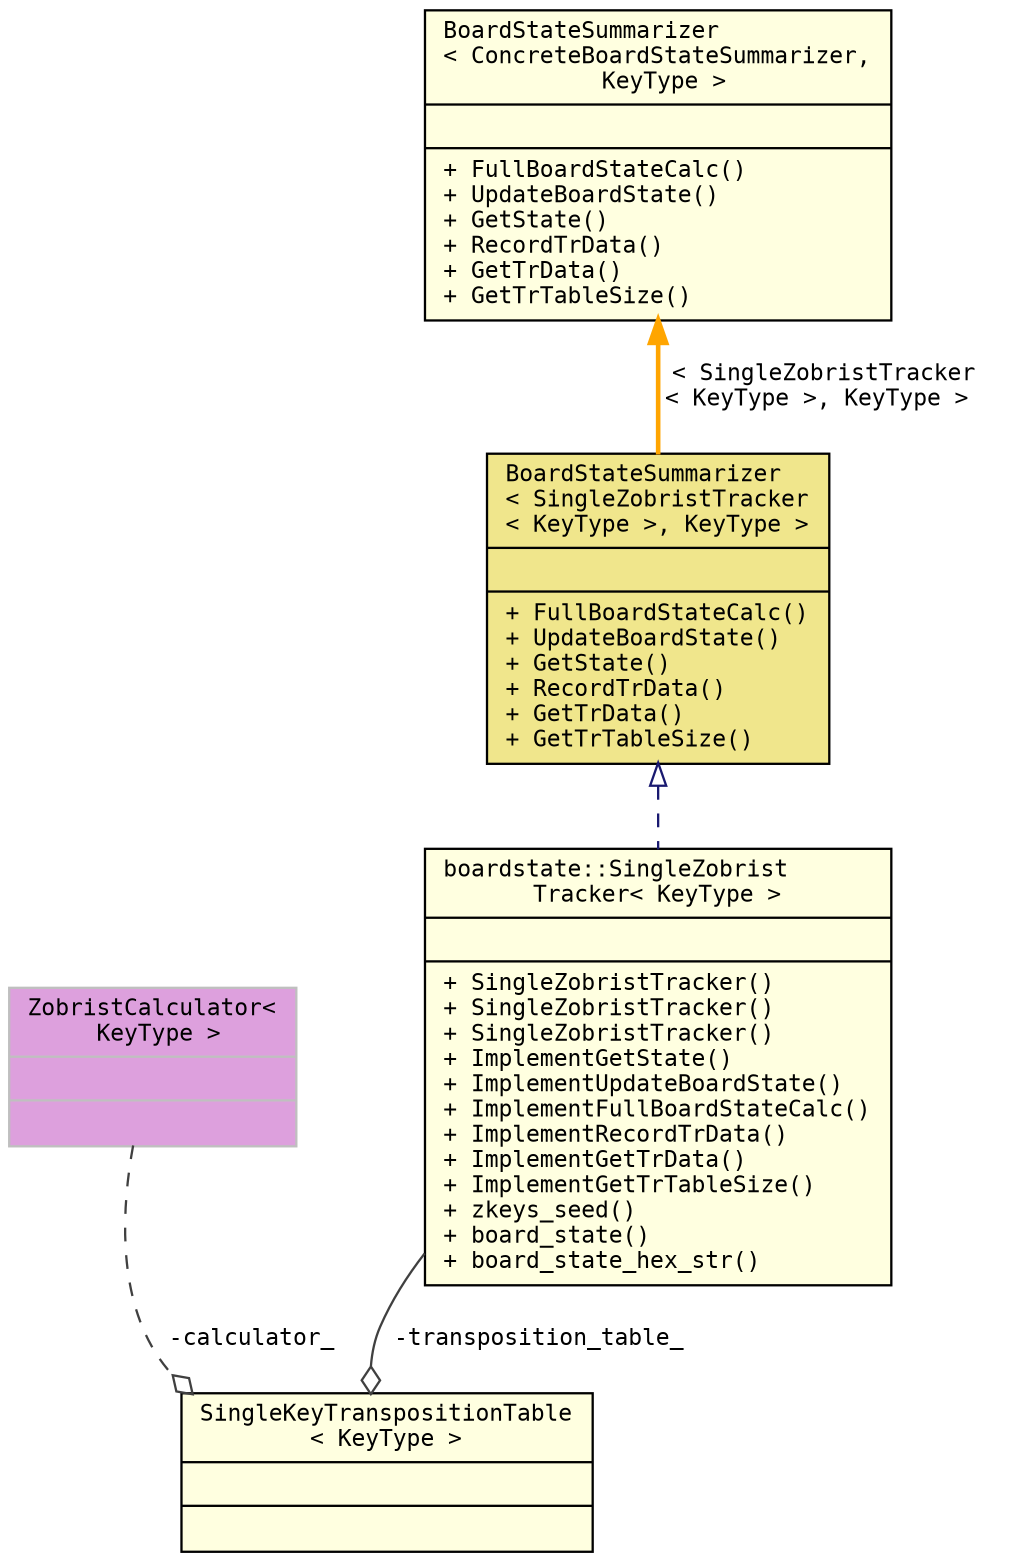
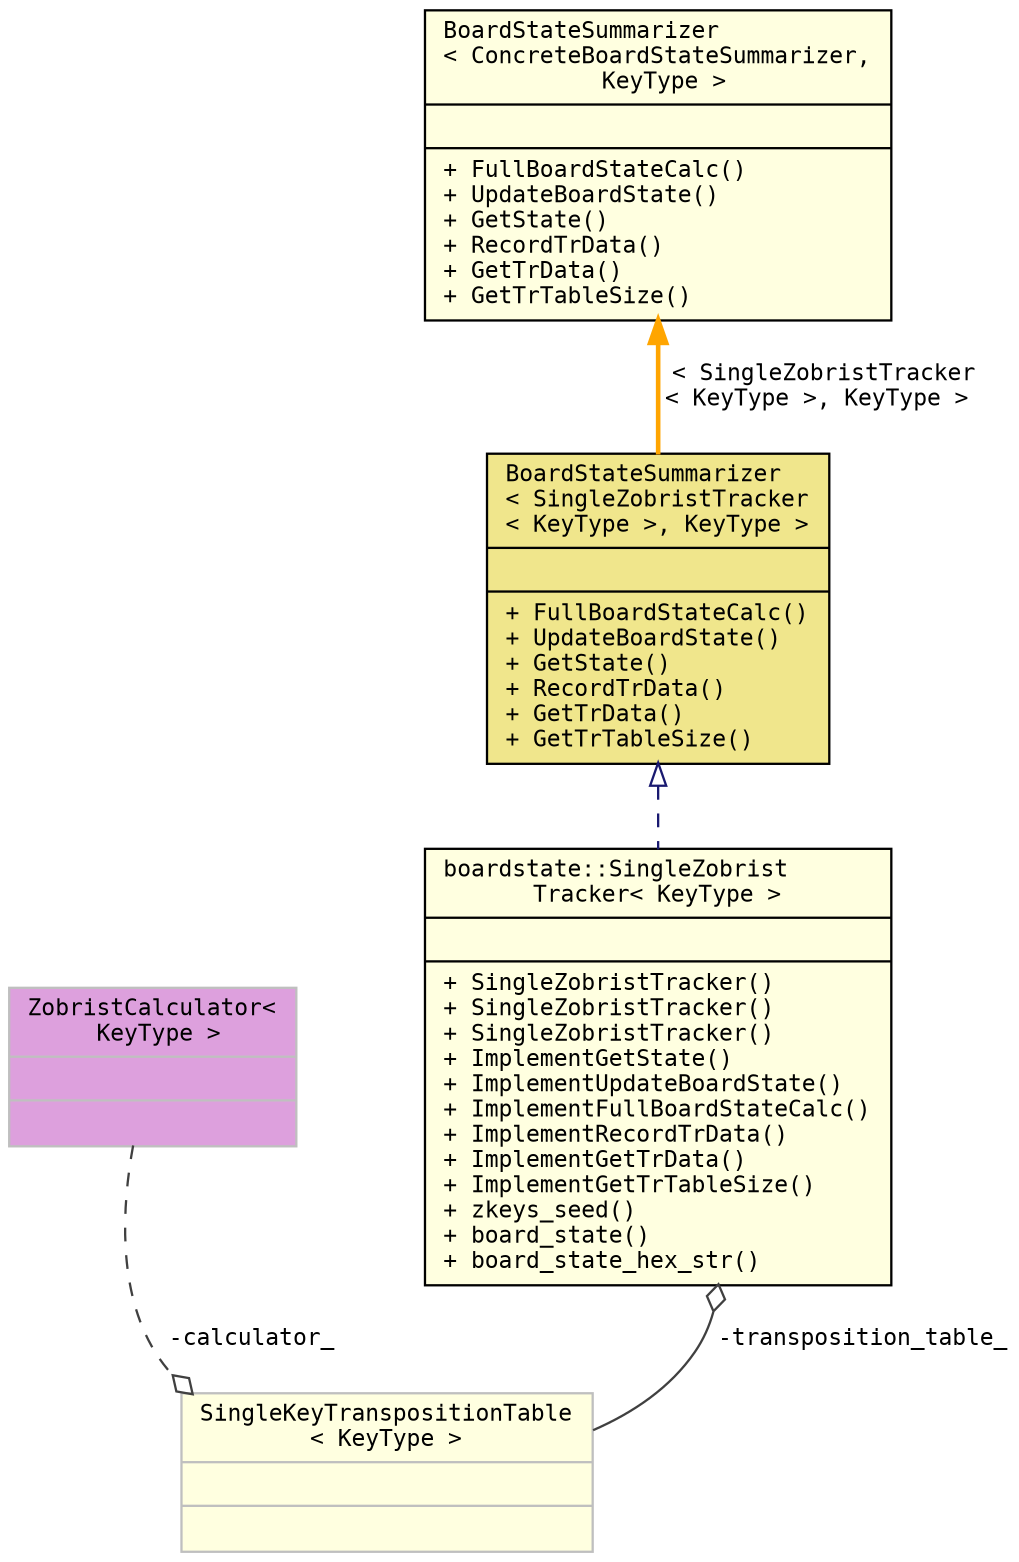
edge "boardstate::SingleZobrist" -> "SingleKeyTranspositionTable": reversed
node "SingleKeyTranspositionTable": color black -> grey75
